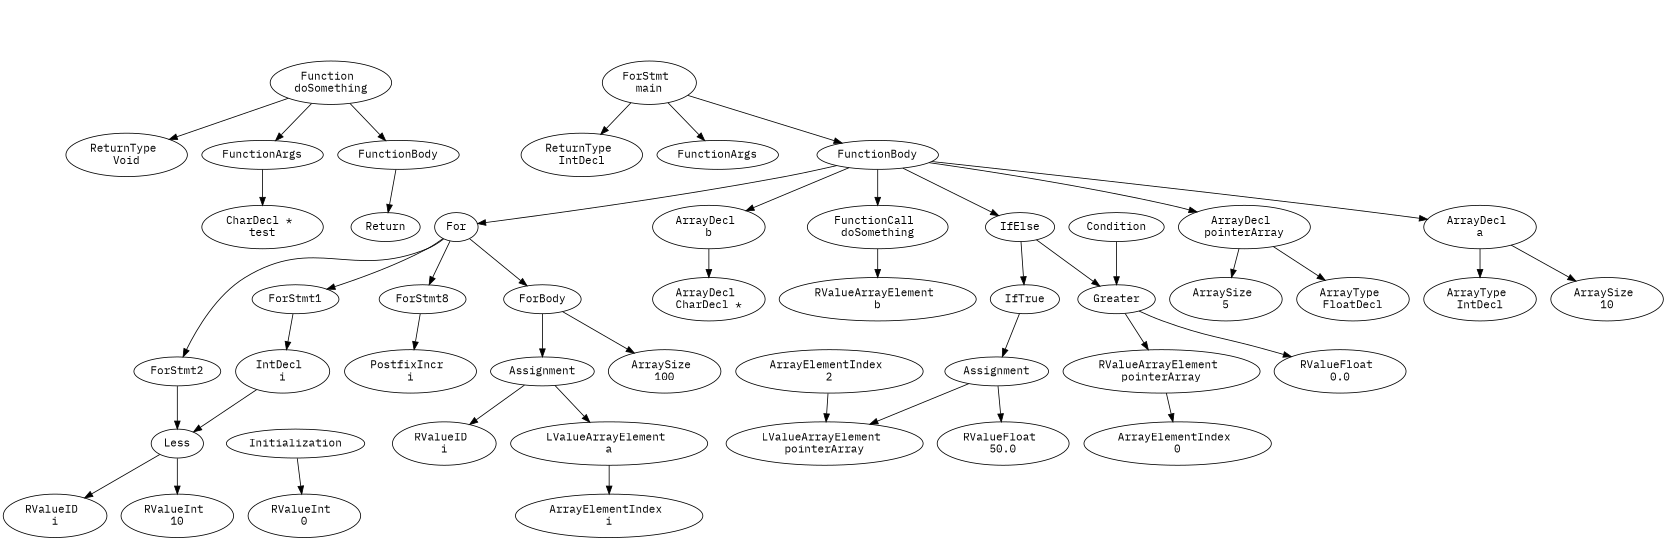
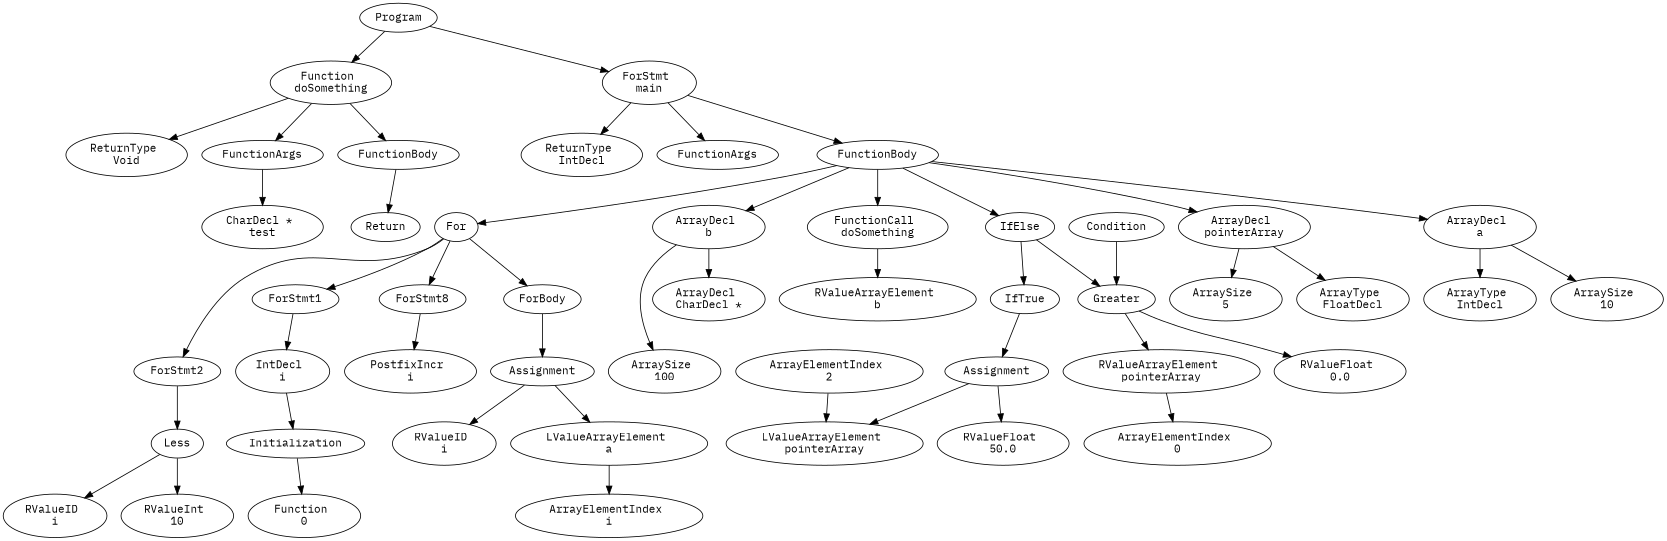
node "Program": added
edge "ForBody" -> "ArraySize 100": now "ArrayDecl b" -> "ArraySize 100"
edge "IntDecl i" -> "Less": now "IntDecl i" -> "Initialization"
node "RValueInt 0": label "RValueInt 0" -> "Function 0"
